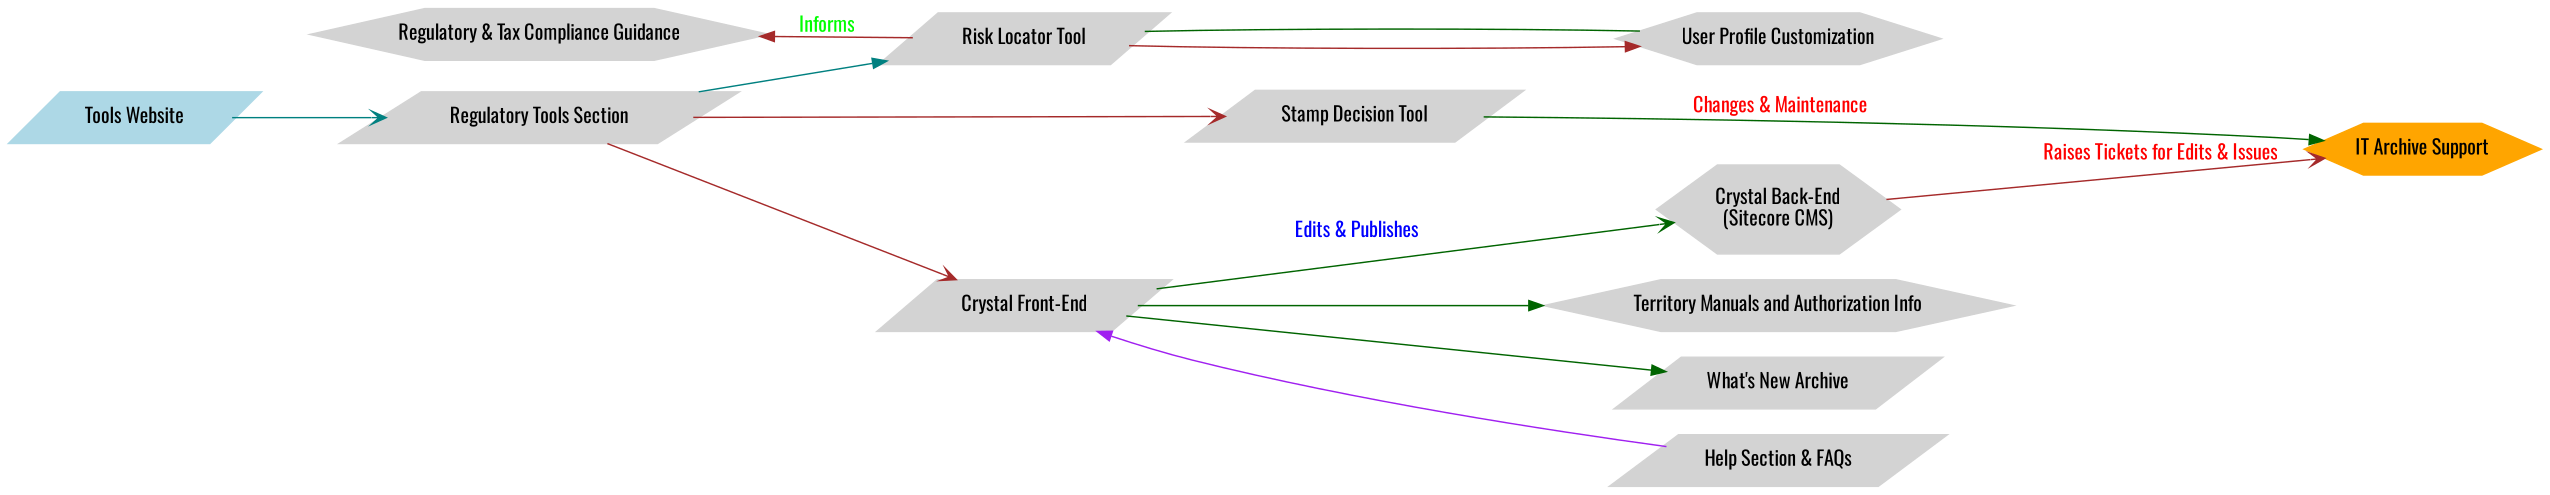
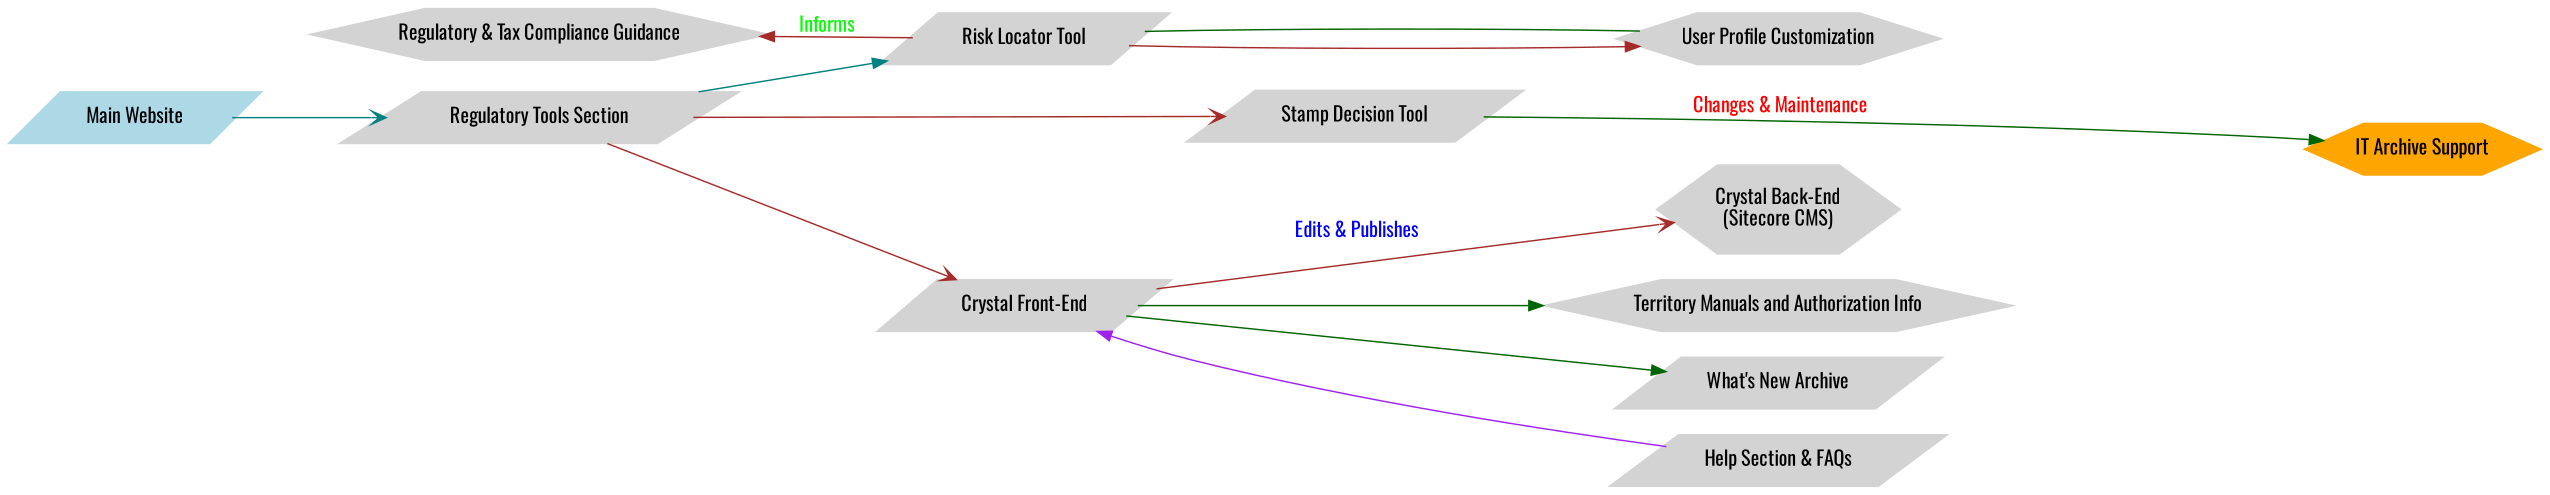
node "Tools Website": label "Tools Website" -> "Main Website"
edge "Crystal Back-End (Sitecore CMS)" -> "IT Archive Support": removed, label "Raises Tickets for Edits & Issues"
edge "Crystal Front-End" -> "Crystal Back-End (Sitecore CMS)": color darkgreen -> brown
